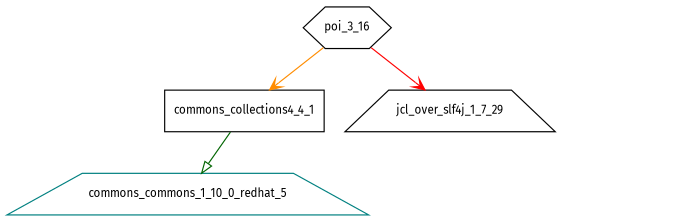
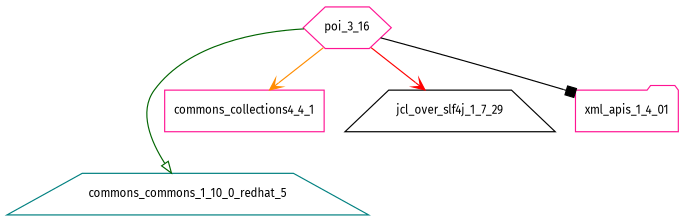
node "poi_3_16": color black -> deeppink
node "commons_collections4_4_1": color black -> deeppink
node "xml_apis_1_4_01": added
edge "commons_collections4_4_1" -> "commons_commons_1_10_0_redhat_5": now "poi_3_16" -> "commons_commons_1_10_0_redhat_5"
